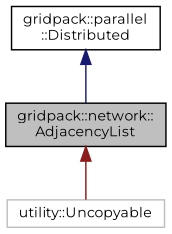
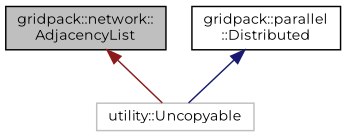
edge "gridpack::network:: AdjacencyList" -> "gridpack::parallel ::Distributed": now "utility::Uncopyable" -> "gridpack::parallel ::Distributed"
